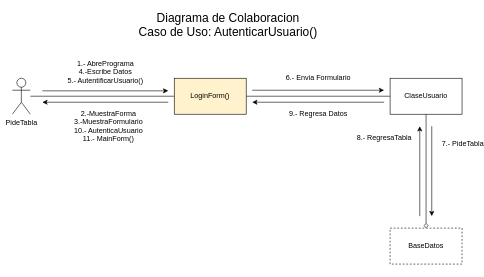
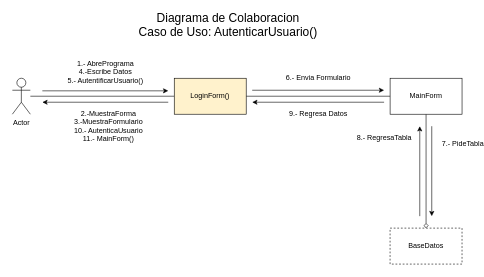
node "ClaseUsuario": label "ClaseUsuario" -> "MainForm"
node "PideTabla": label "PideTabla" -> "Actor"
